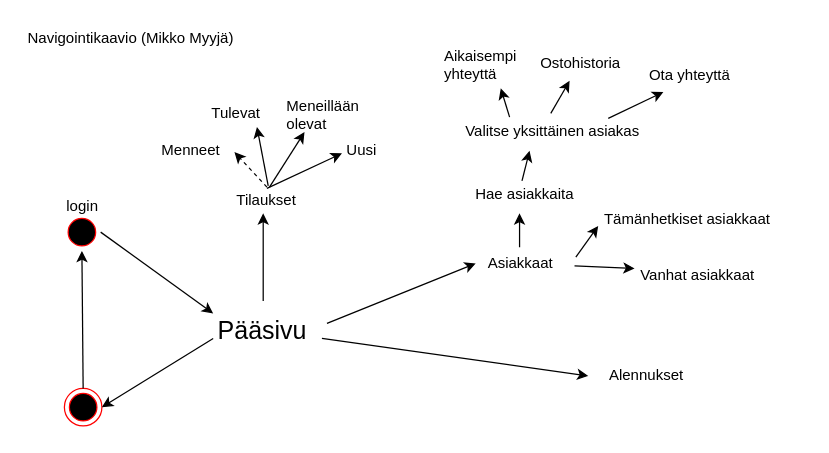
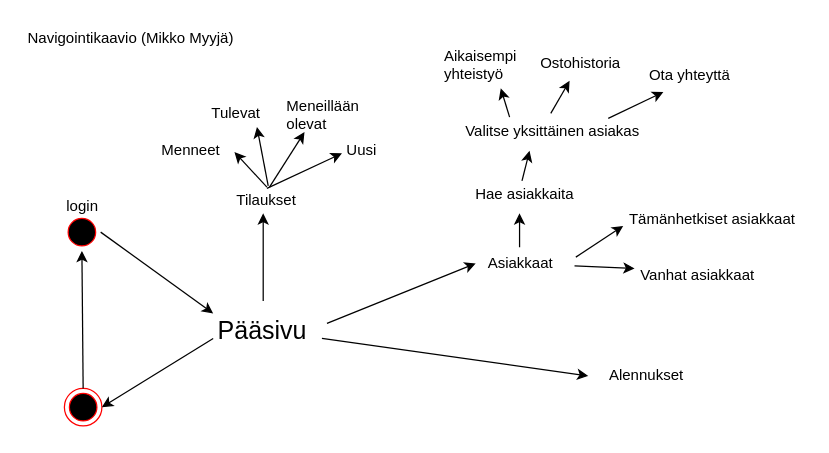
node "Aikaisempi yhteyttä": label "Aikaisempi yhteyttä" -> "Aikaisempi yhteistyö"
edge "Tilaukset" -> "Menneet": style dashed -> solid
node "Tämänhetkiset asiakkaat": moved (689, 219) -> (714, 219)
